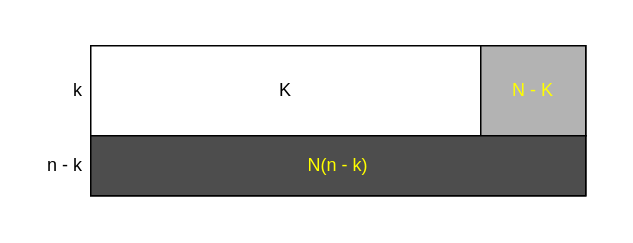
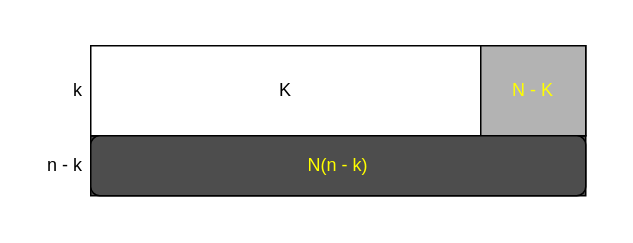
node "N(n - k)": shape rectangle -> rounded rectangle
